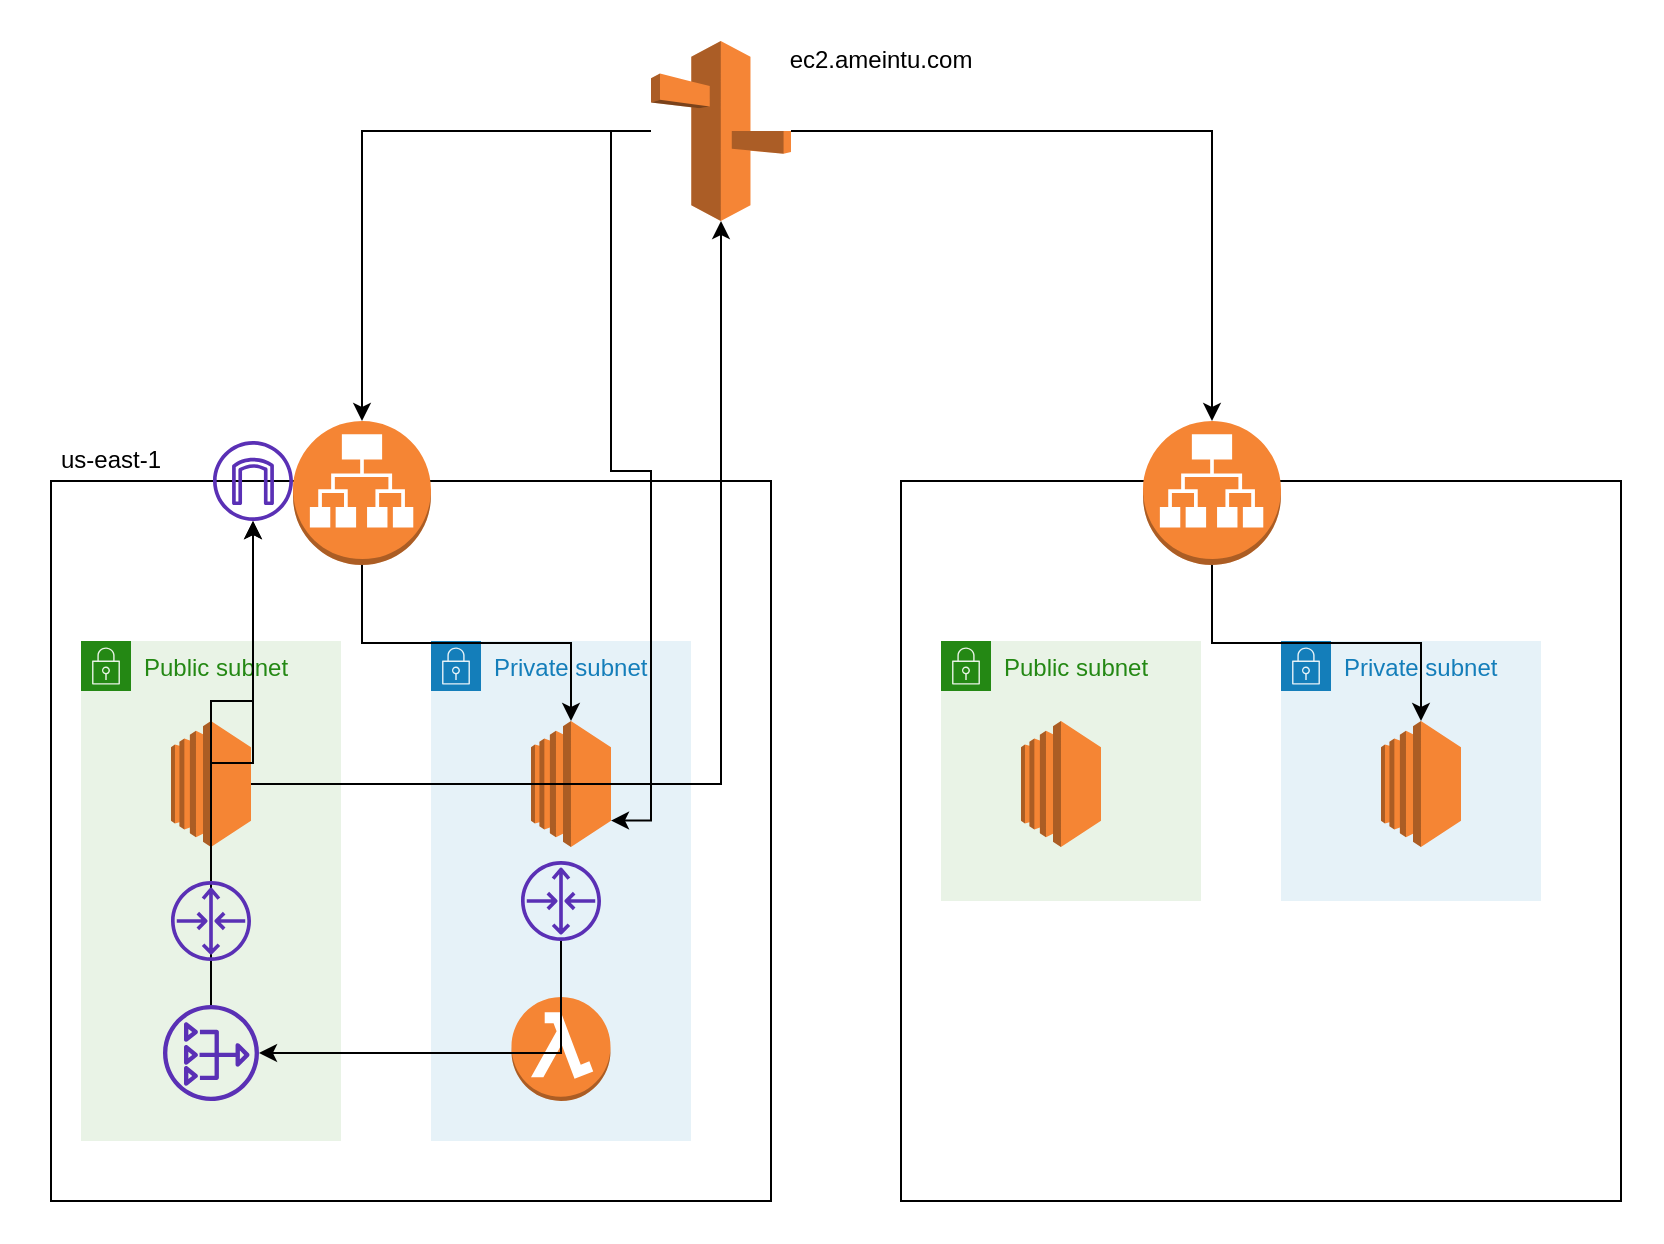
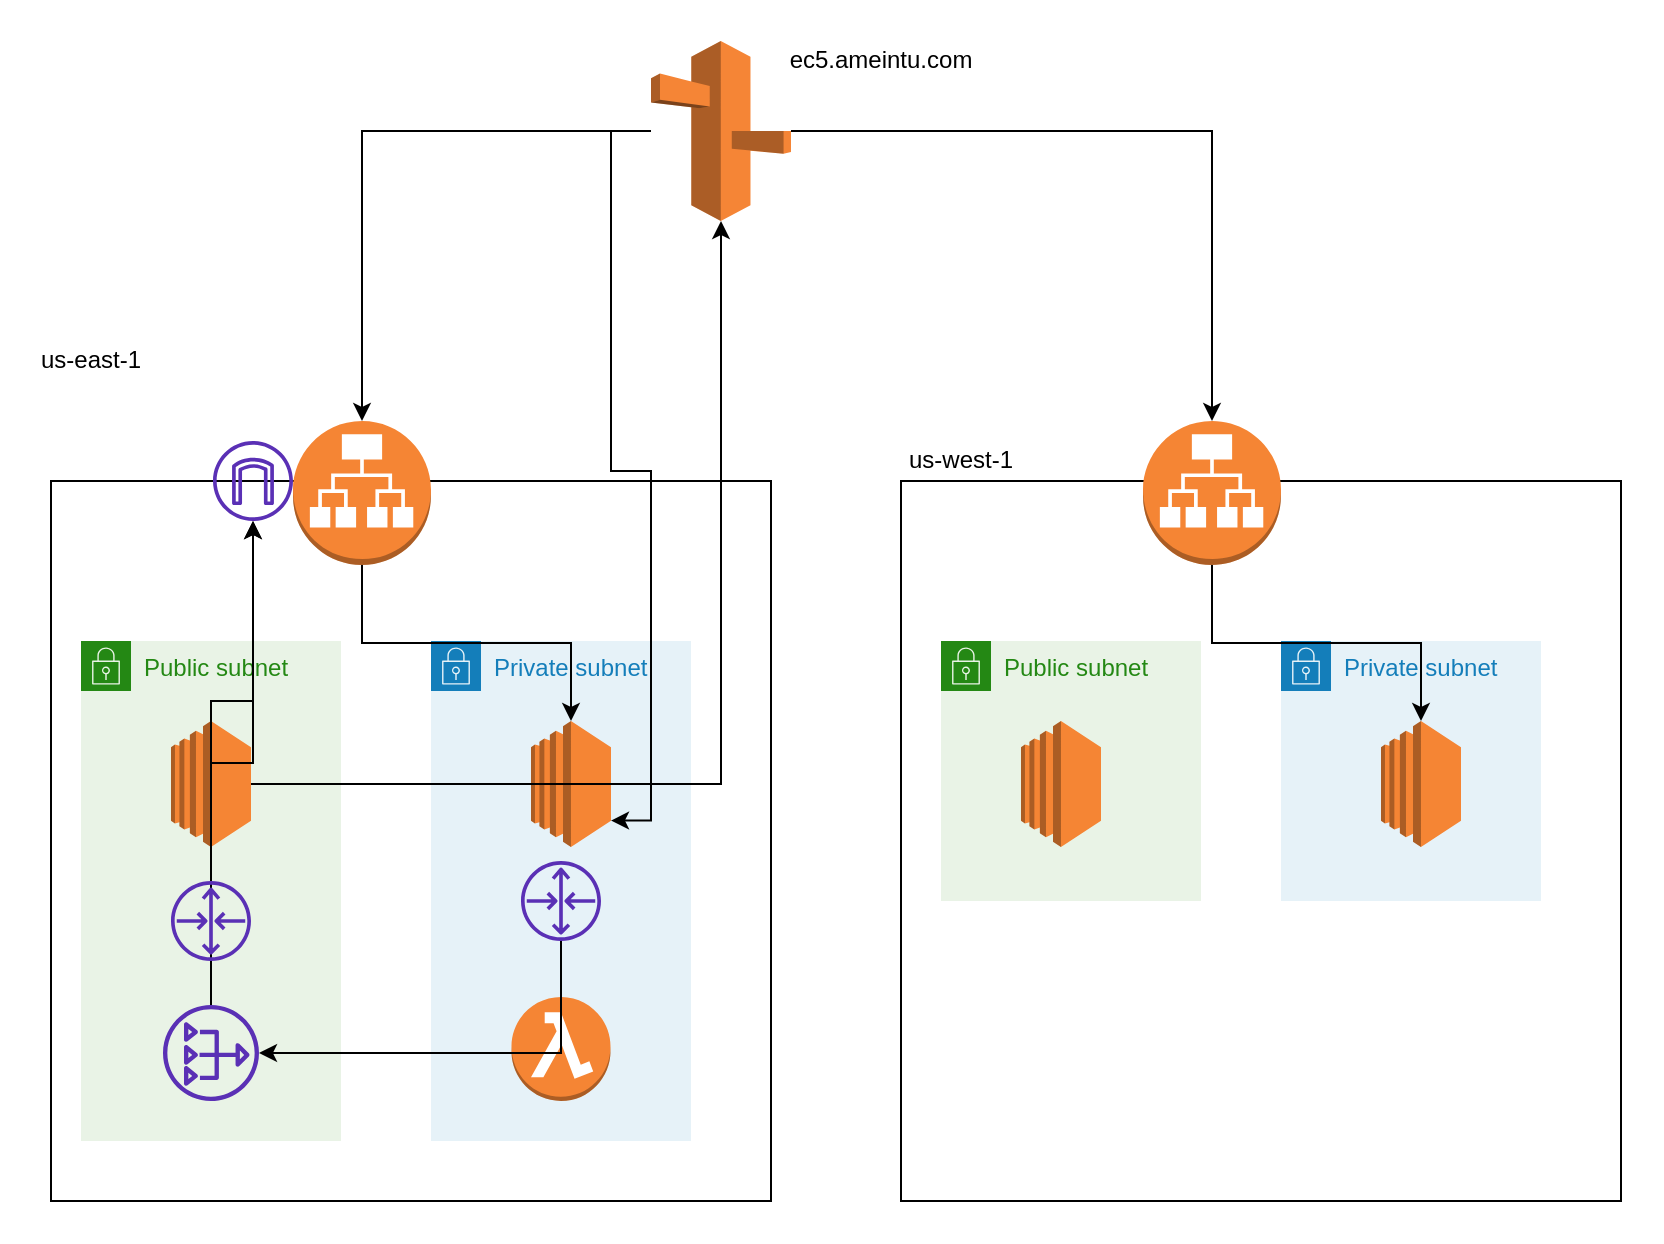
node "ec2.ameintu.com": label "ec2.ameintu.com" -> "ec5.ameintu.com"
node "us-east-1": moved (111, 461) -> (91, 361)
node "us-west-1": added
